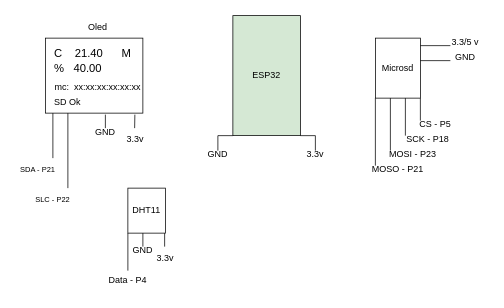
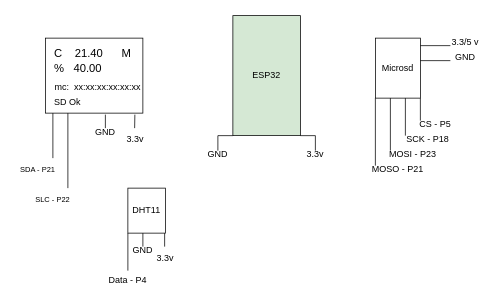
node "Oled": removed
